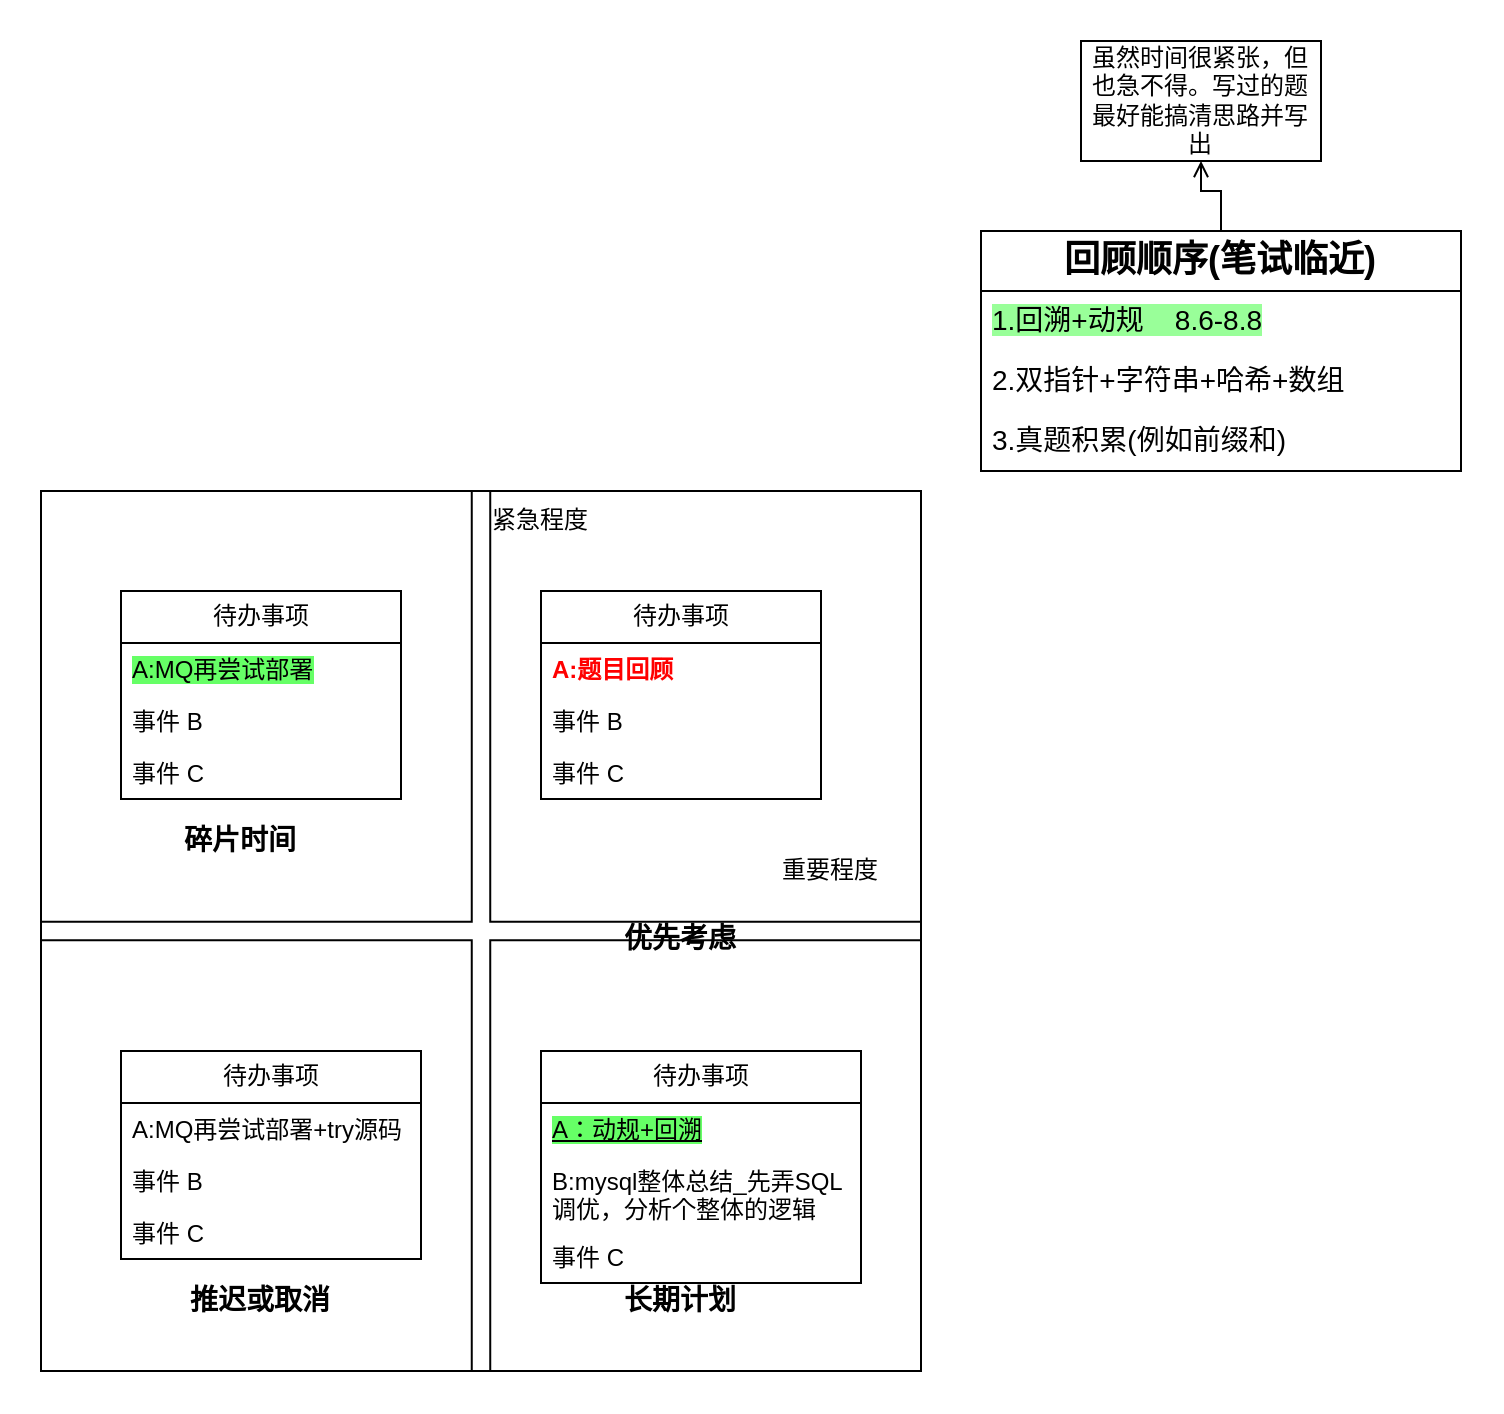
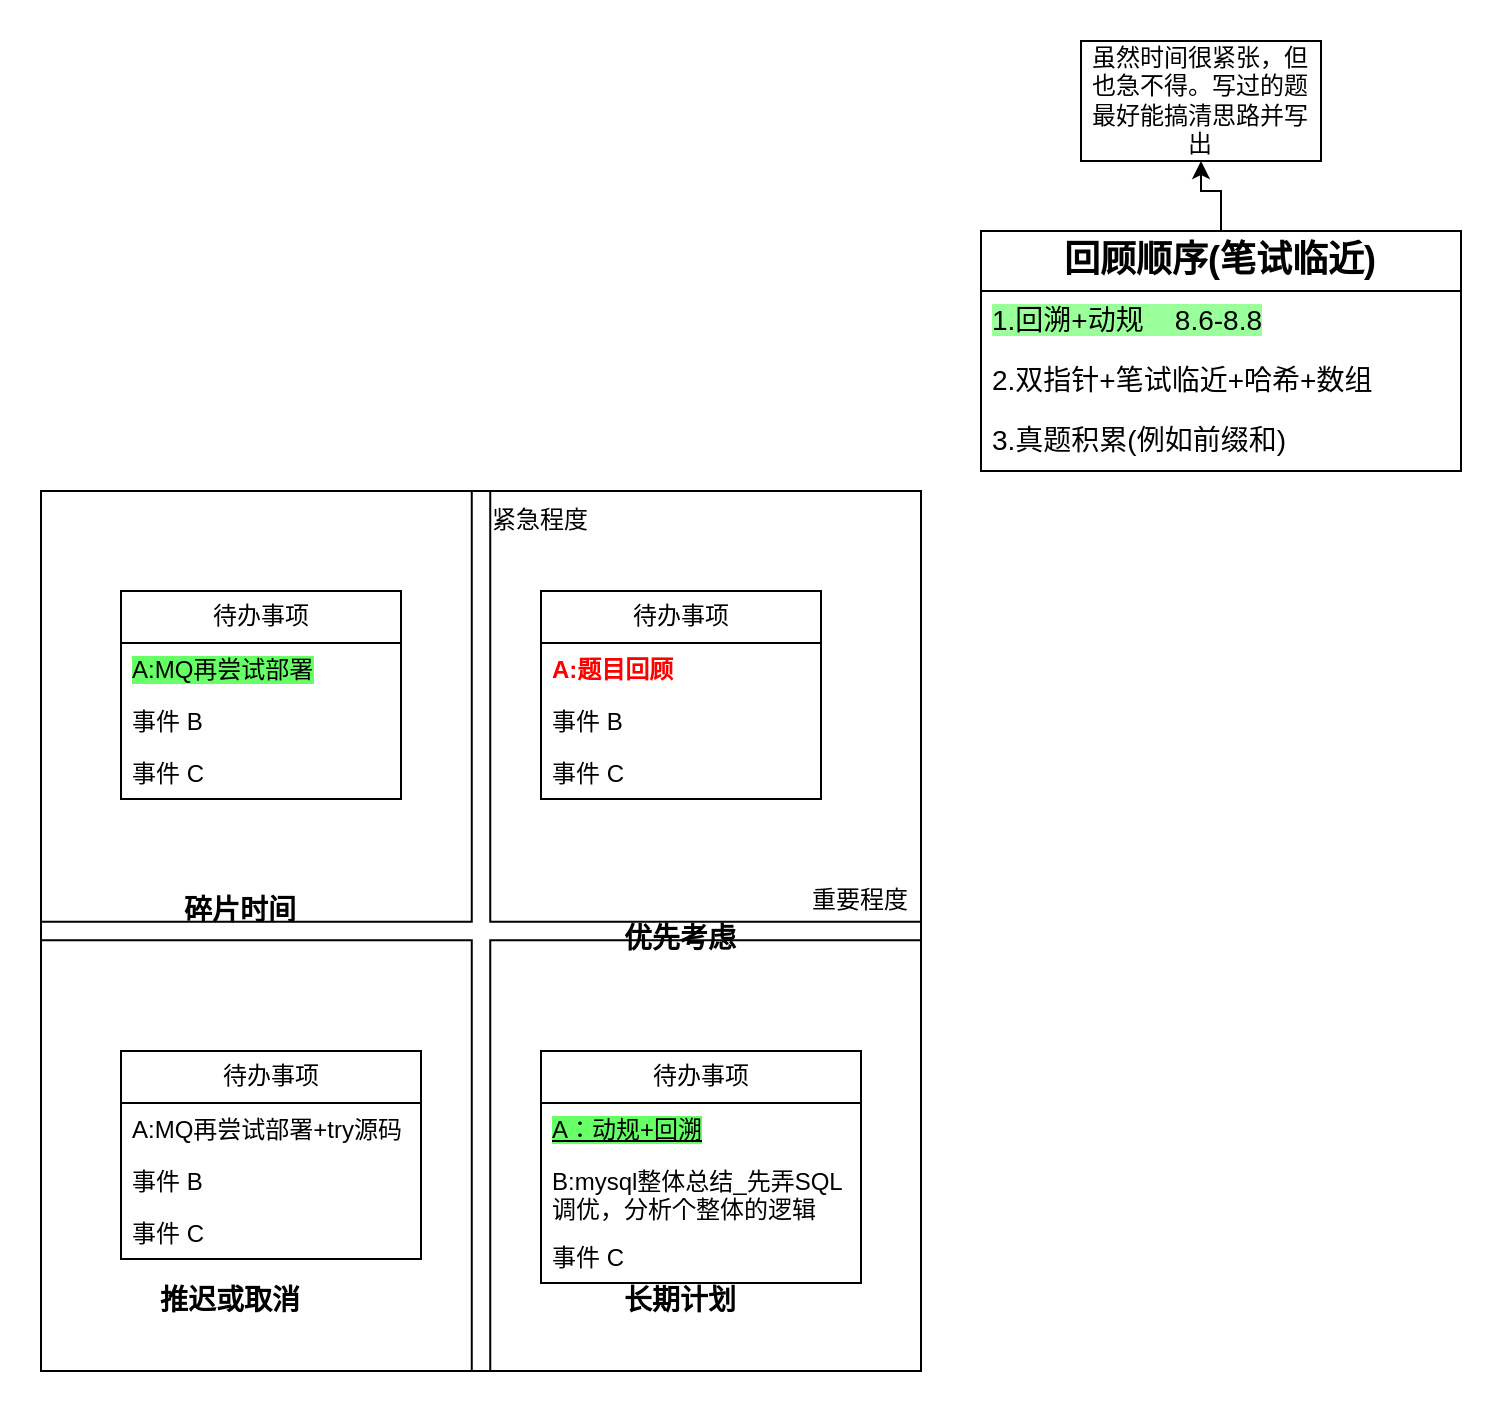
edge "回顾顺序(笔试临近)" -> "虽然时间很紧张，但也急不得。写过的题最好能搞清思路并写出": arrowhead open -> classic
node "2.双指针+字符串+哈希+数组": label "2.双指针+字符串+哈希+数组" -> "2.双指针+笔试临近+哈希+数组"
node "碎片时间": moved (241, 841) -> (241, 911)
node "重要程度": moved (831, 871) -> (861, 901)
node "推迟或取消": moved (261, 1301) -> (231, 1301)
